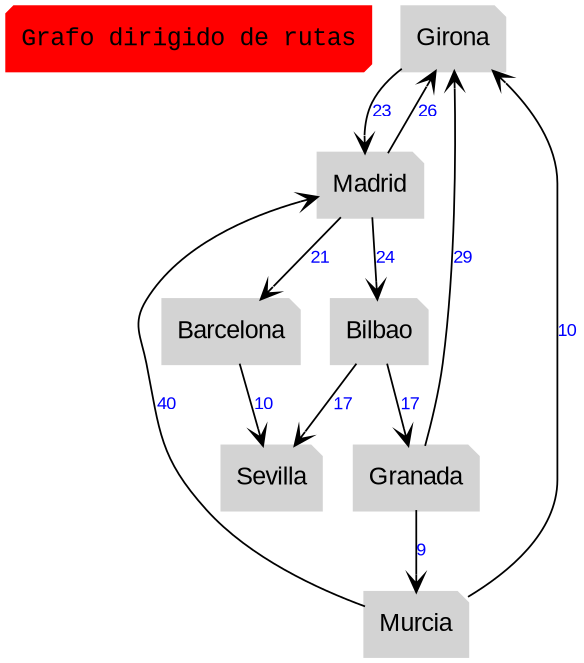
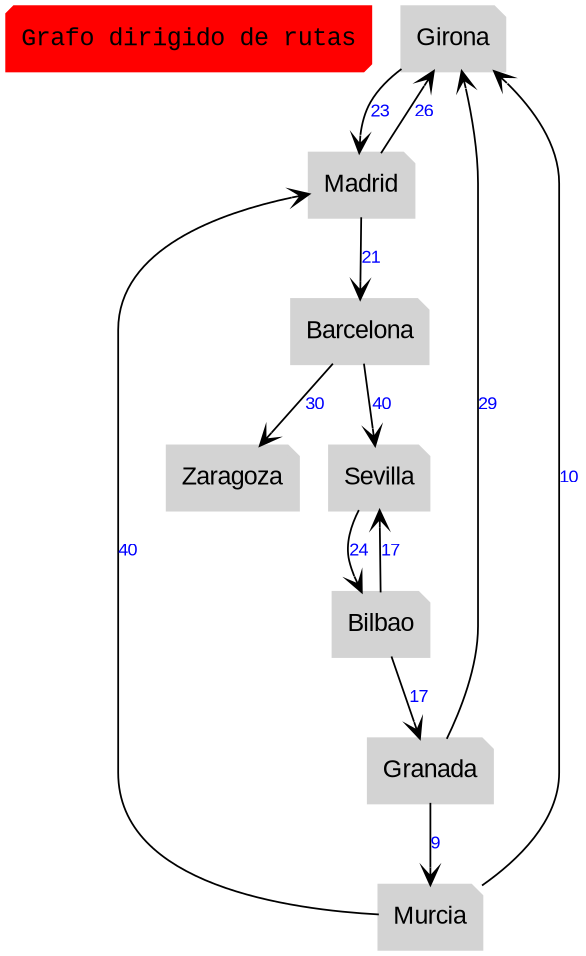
edge "Madrid" -> "Bilbao": now "Sevilla" -> "Bilbao"
edge "Barcelona" -> "Sevilla": label "10" -> "40"
node "Zaragoza": added
